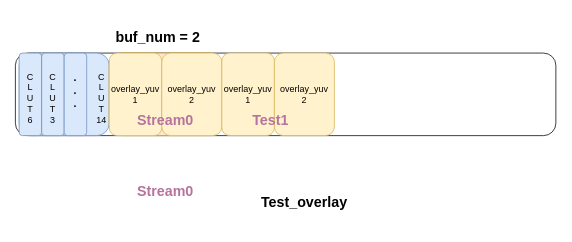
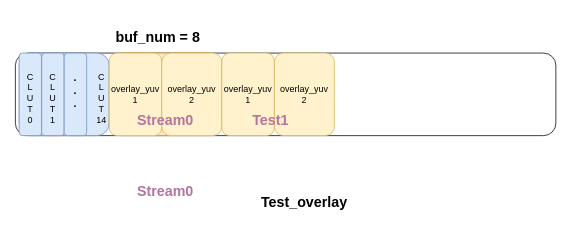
node "buf_num = 2": label "buf_num = 2" -> "buf_num = 8"
node "C L U T 6": label "C L U T 6" -> "C L U T 0"
node "C L U T 3": label "C L U T 3" -> "C L U T 1"
